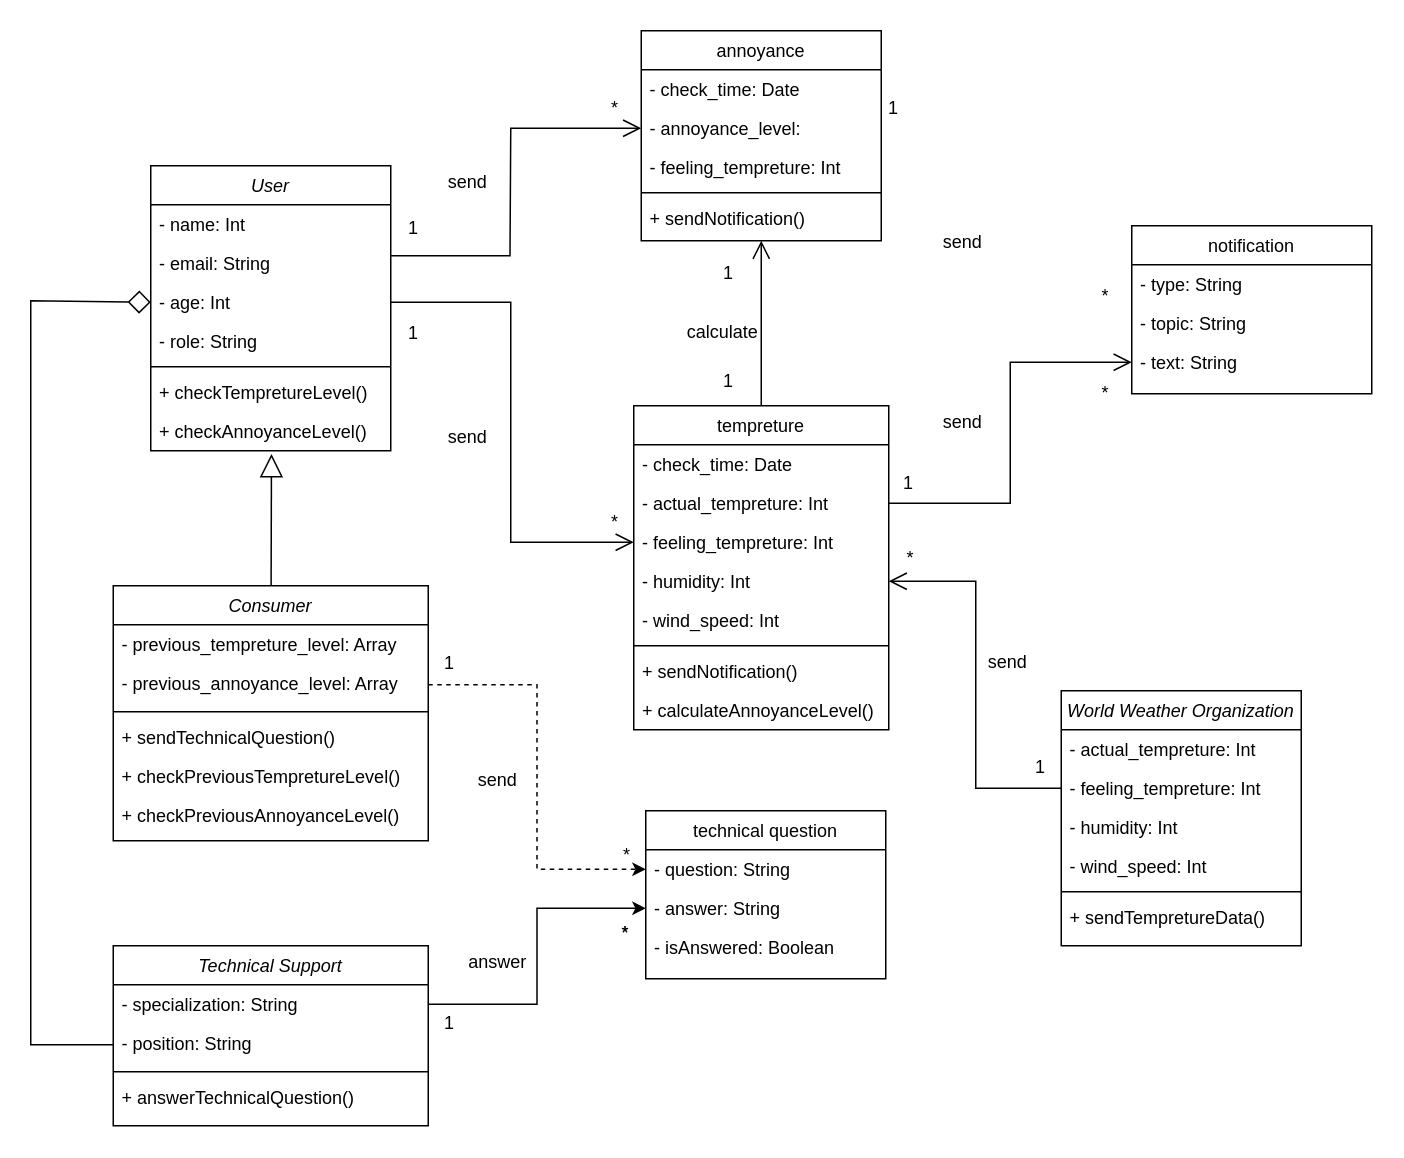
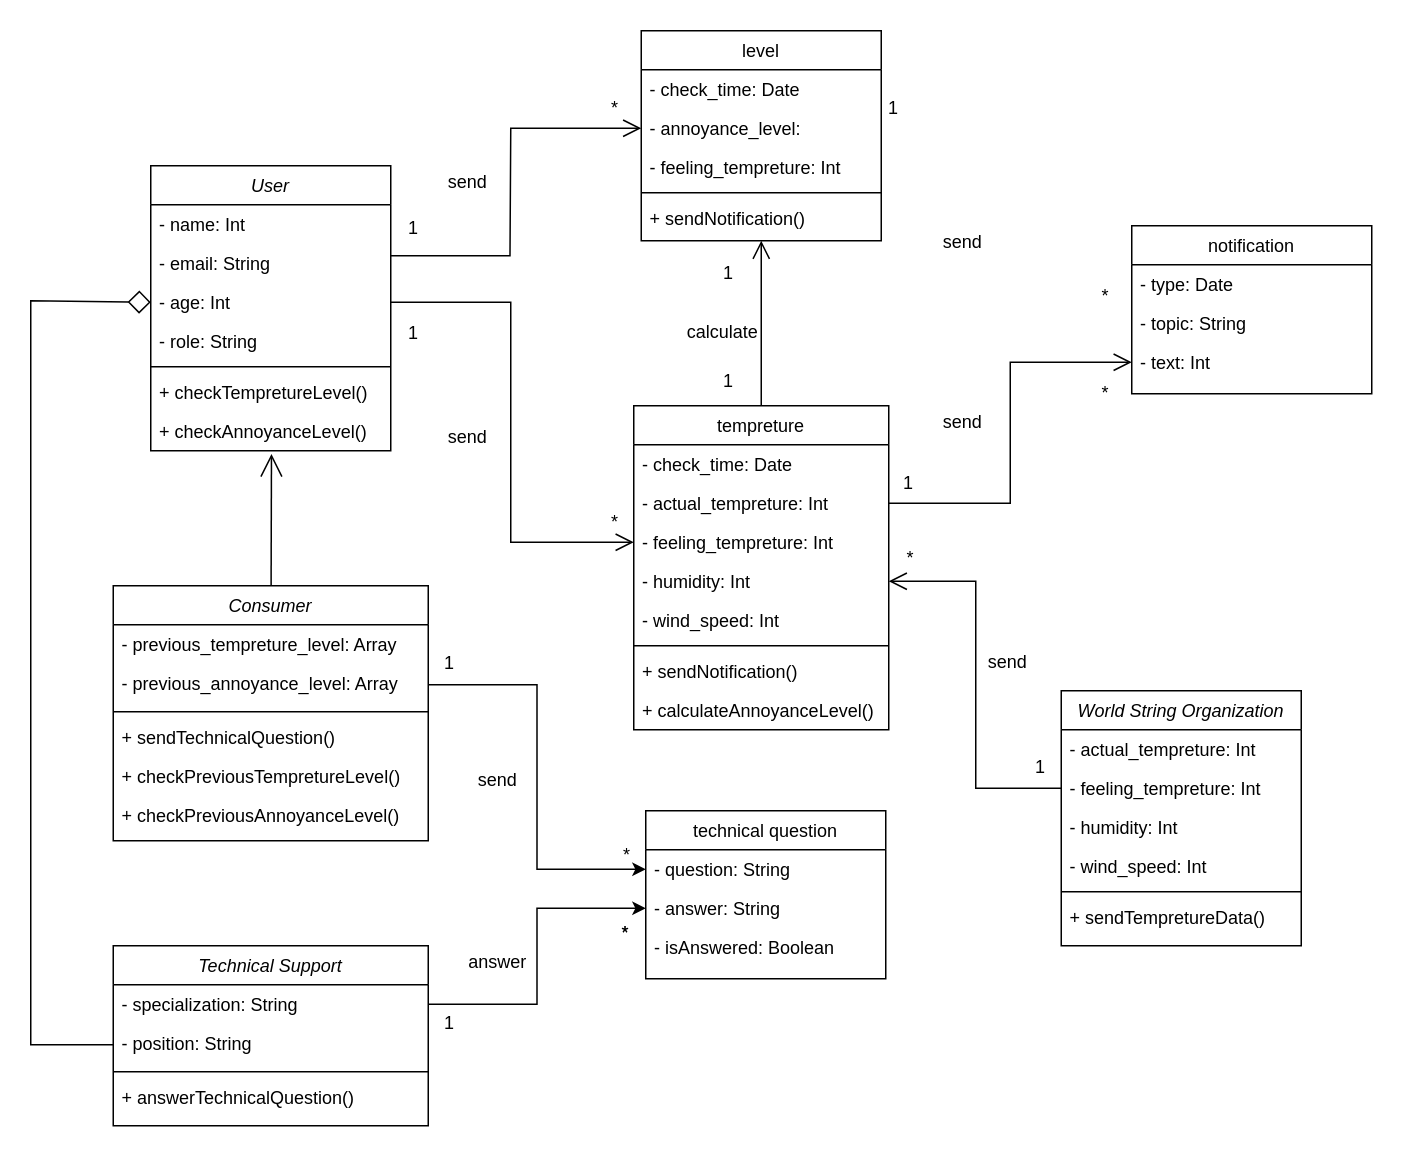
node "annoyance": label "annoyance" -> "level"
node "- type: String": label "- type: String" -> "- type: Date"
node "- text: String": label "- text: String" -> "- text: Int"
edge "Consumer" -> "+ checkAnnoyanceLevel()": arrowhead block -> open
node "World Weather Organization": label "World Weather Organization" -> "World String Organization"
edge "- previous_annoyance_level: Array" -> "- question: String": style dashed -> solid
